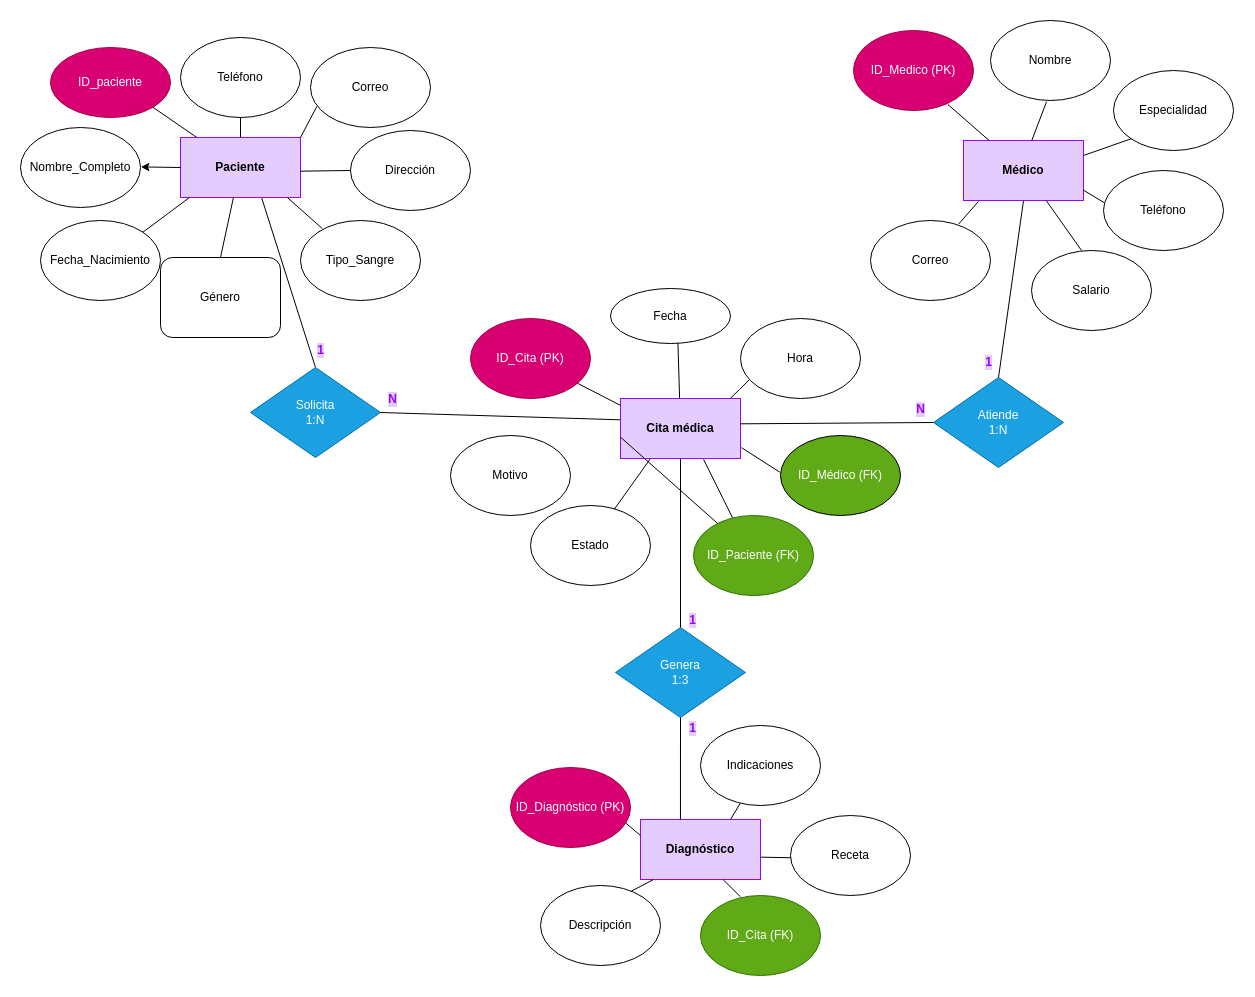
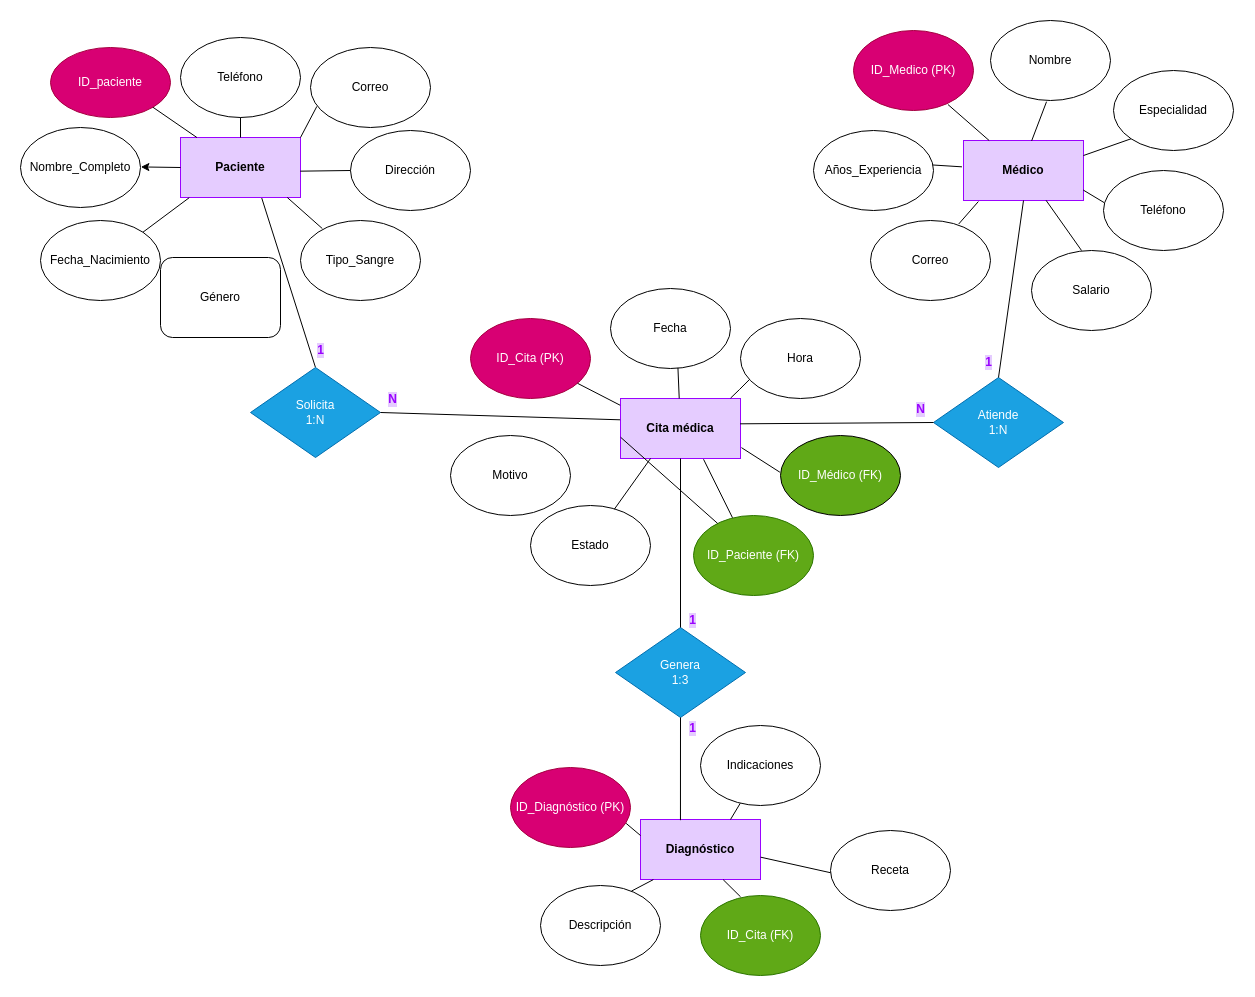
edge "Años_Experiencia" -- "Médico": added
node "Años_Experiencia": added
edge "Paciente" -- "Género": removed
node "Fecha": size 120x55 -> 120x80
node "Receta": moved (851, 856) -> (891, 871)
